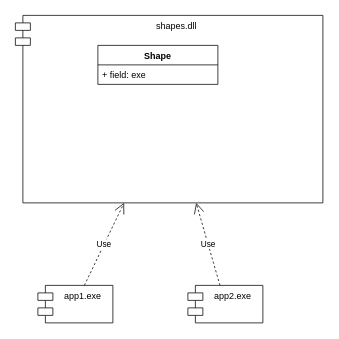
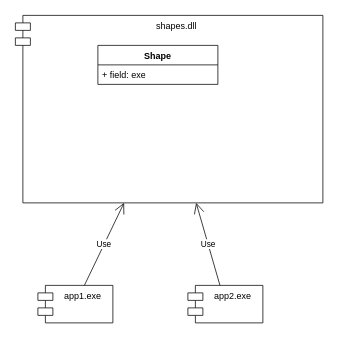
edge "app1.exe" -> "shapes.dll": style dashed -> solid
edge "app2.exe" -> "shapes.dll": style dashed -> solid
